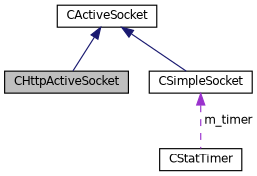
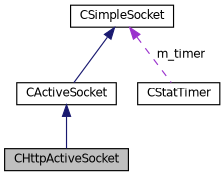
edge "CSimpleSocket" -> "CActiveSocket": reversed
